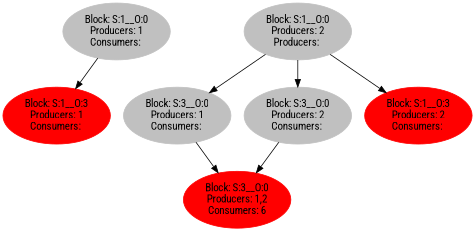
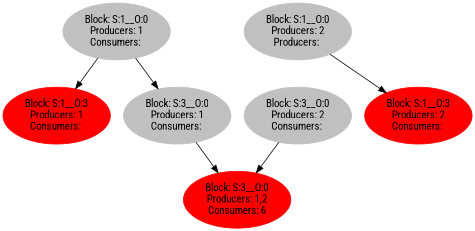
edge "Block: S:1__O:0 Producers: 2 Producers:" -> "Block: S:3__O:0 Producers: 2 Consumers:": removed
edge "Block: S:1__O:0 Producers: 2 Producers:" -> "Block: S:3__O:0 Producers: 1 Consumers:": now "Block: S:1__O:0 Producers: 1 Consumers:" -> "Block: S:3__O:0 Producers: 1 Consumers:"
